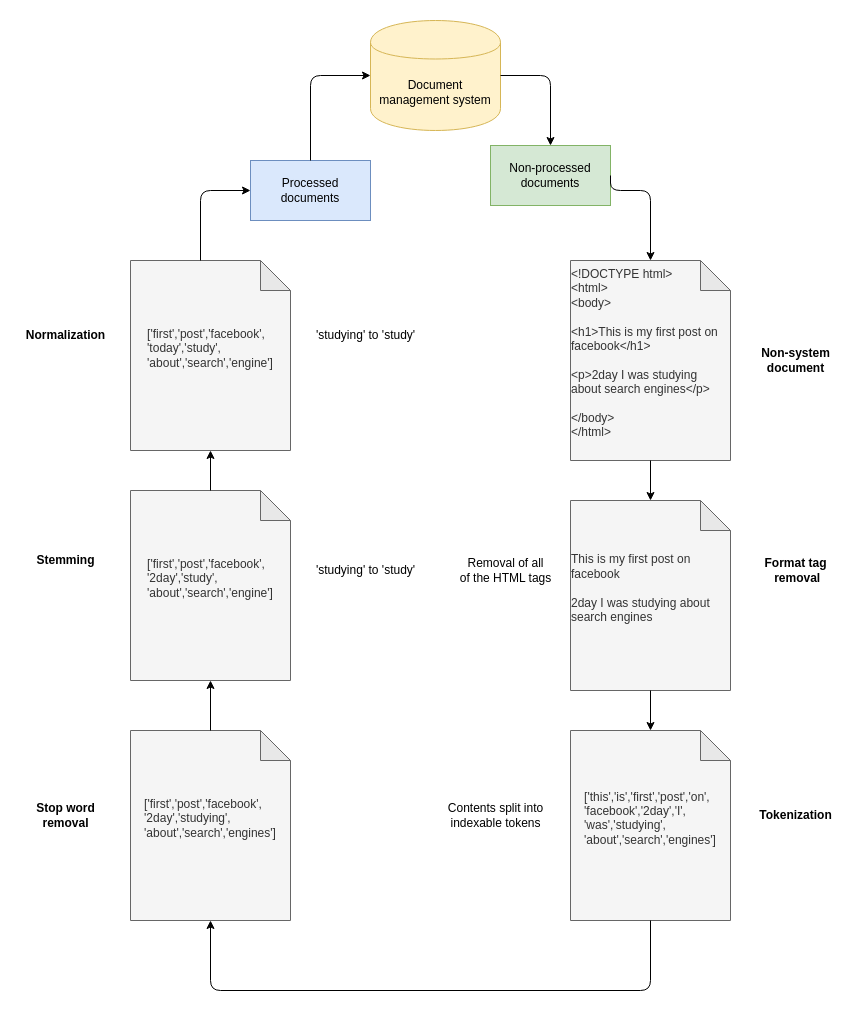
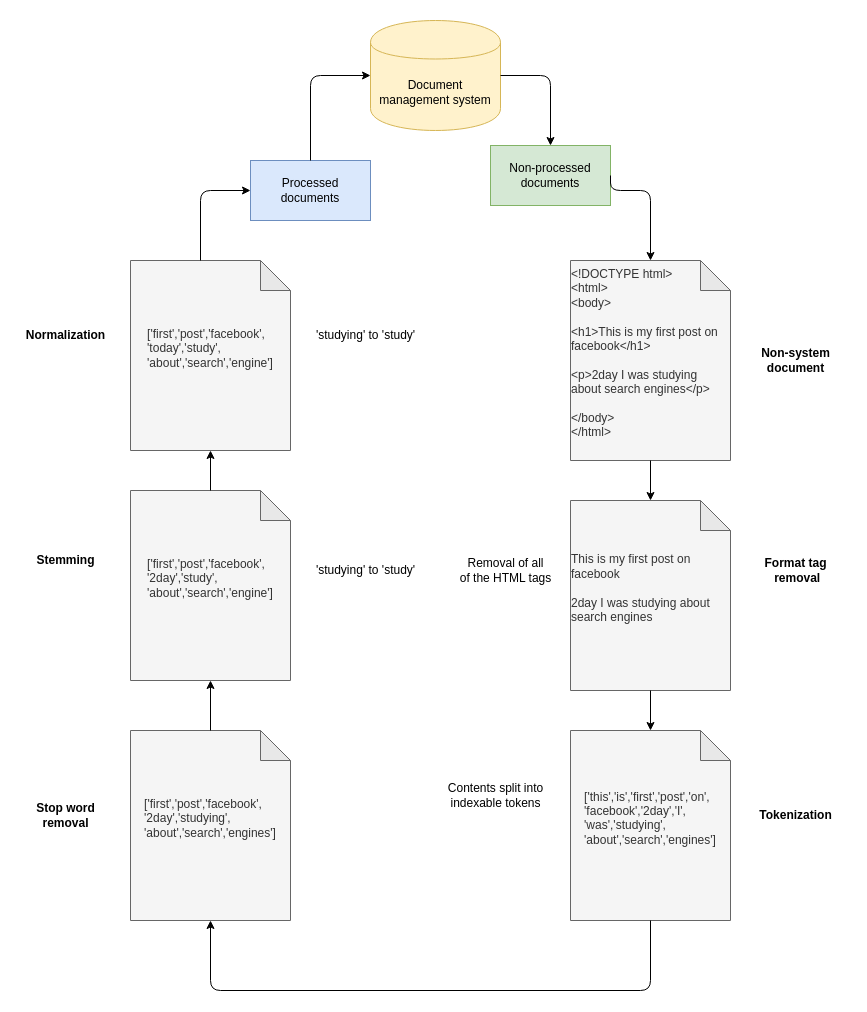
node "Contents split into indexable tokens": moved (496, 816) -> (496, 796)
